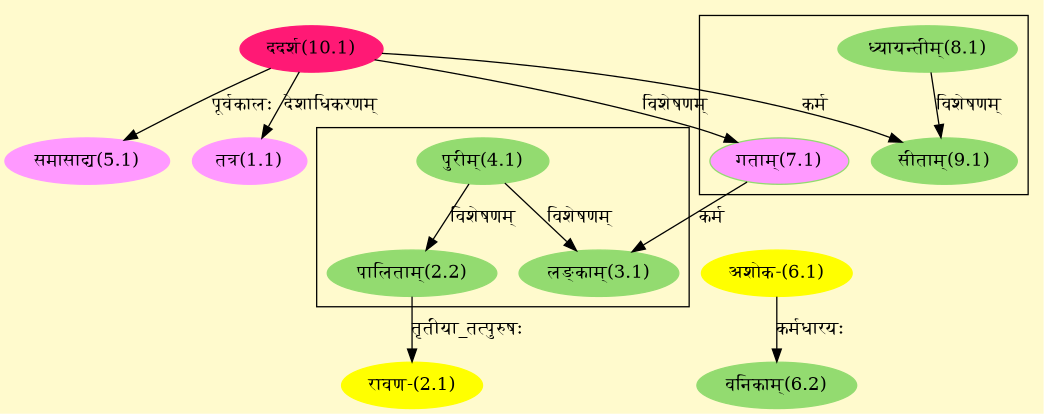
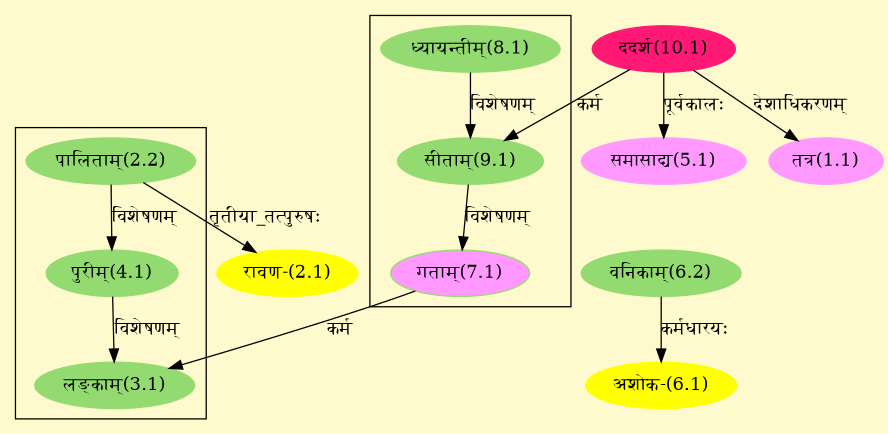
edge "ददर्श(10.1)" -> "गताम्(7.1)": now "सीताम्(9.1)" -> "गताम्(7.1)"
edge "पुरीम्(4.1)" -> "पालिताम्(2.2)": reversed
edge "अशोक-(6.1)" -> "वनिकाम्(6.2)": reversed
